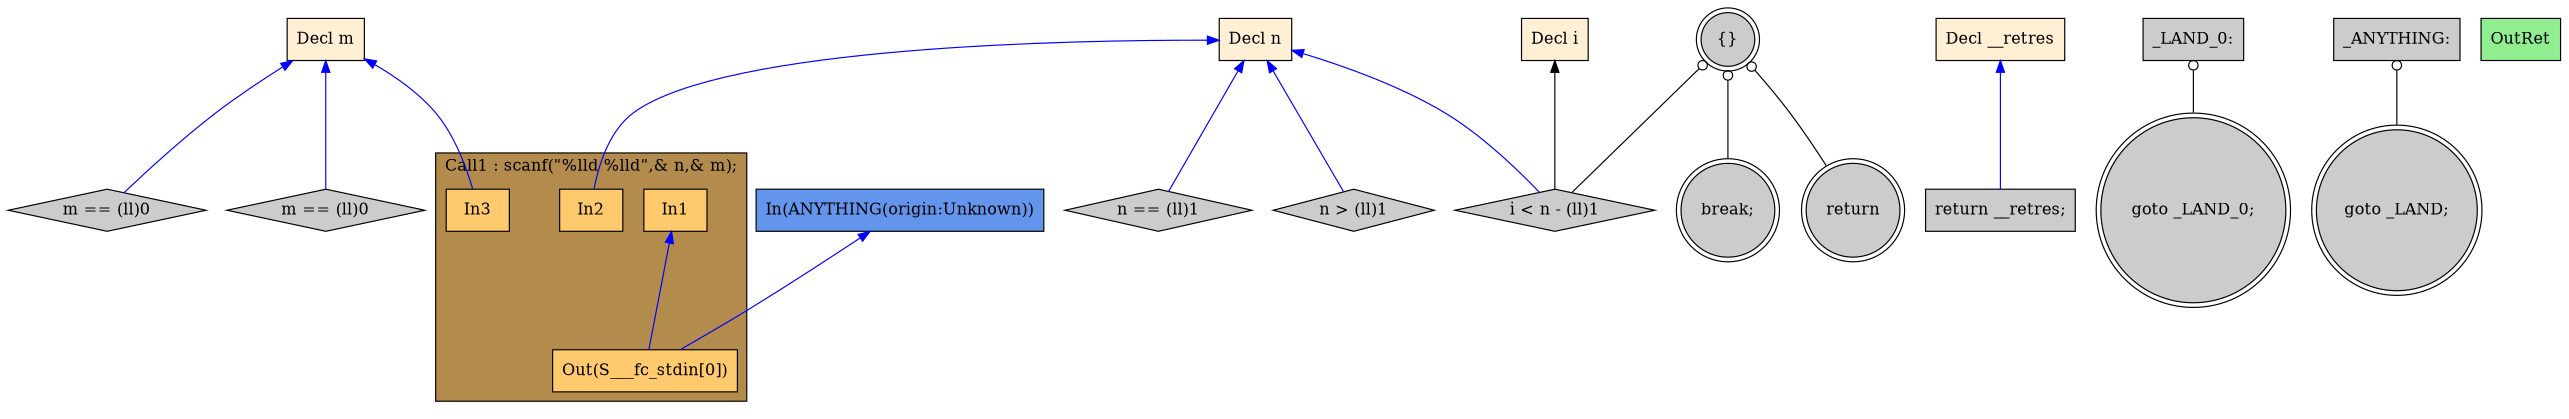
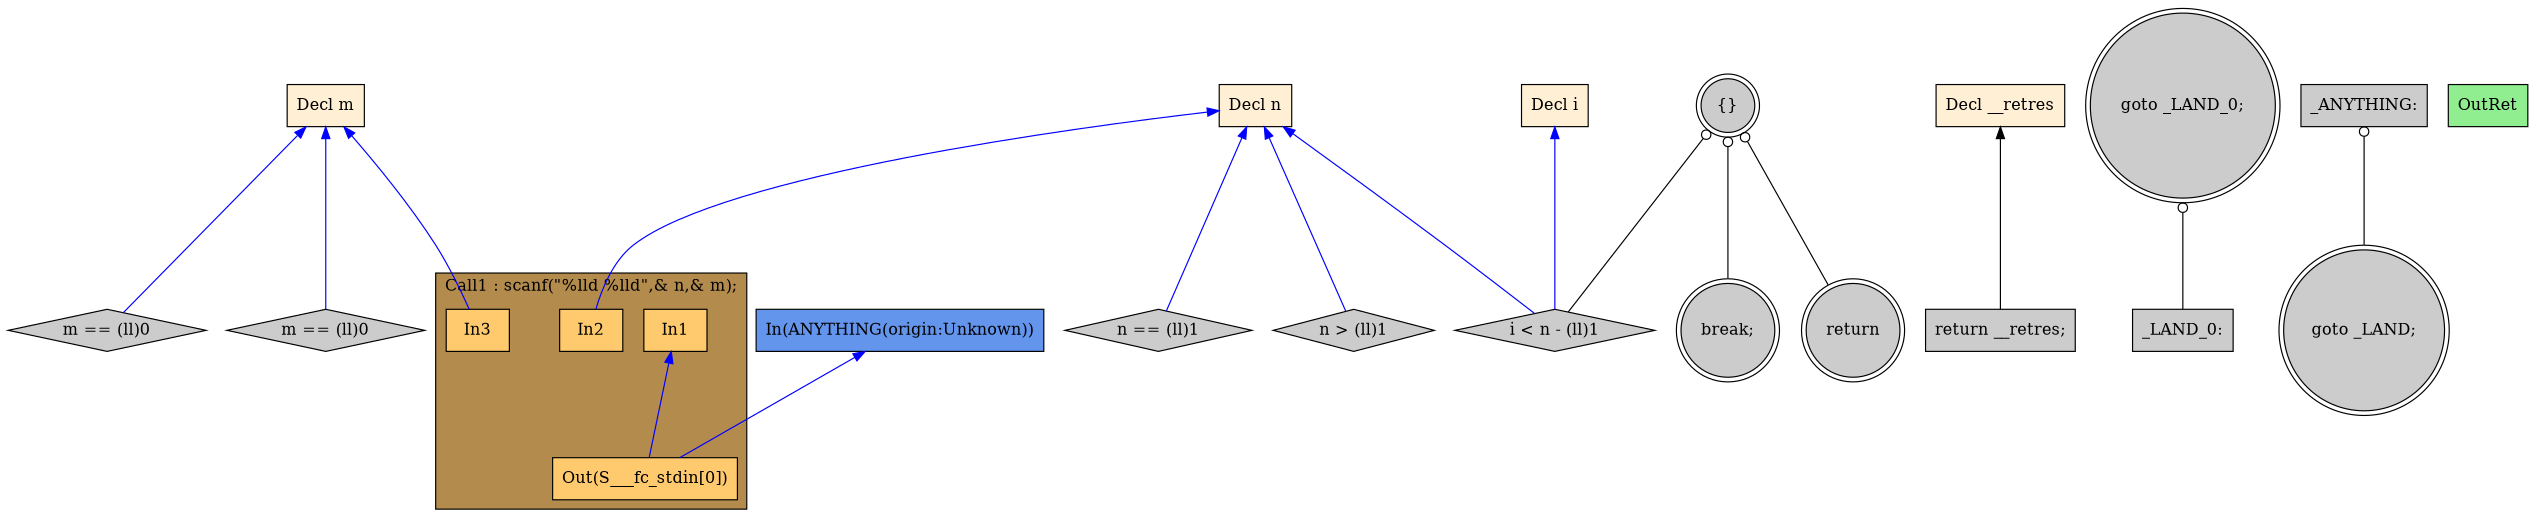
edge "goto _LAND_0;" -> "_LAND_0:": reversed
edge "i < n - (ll)1" -> "Decl i": color #000000 -> #0000ff
edge "return __retres;" -> "Decl __retres": color #0000ff -> #000000
